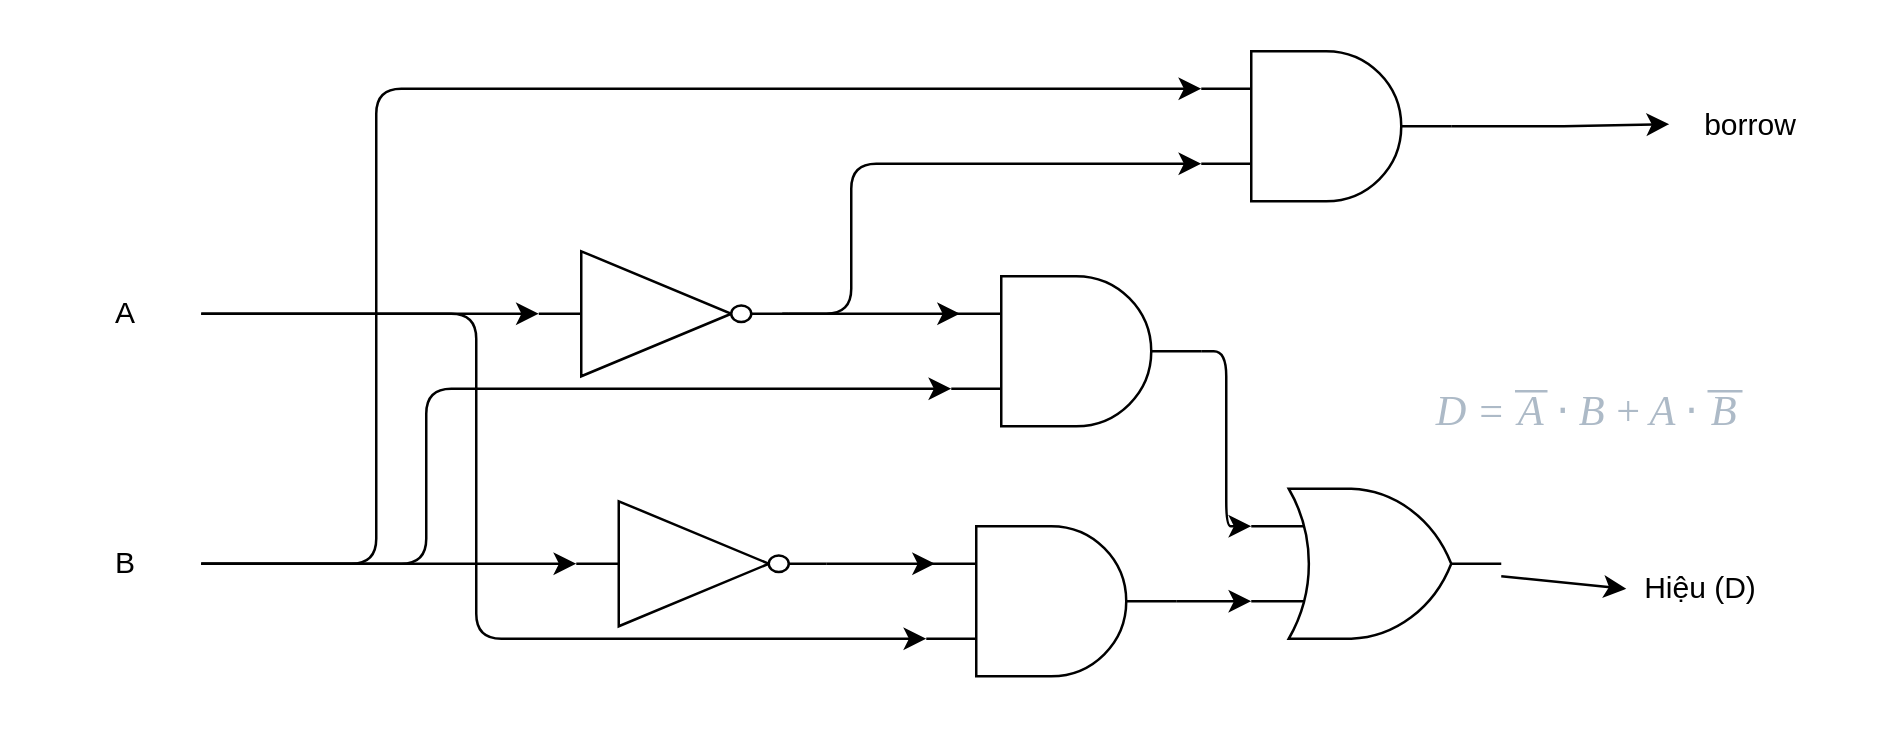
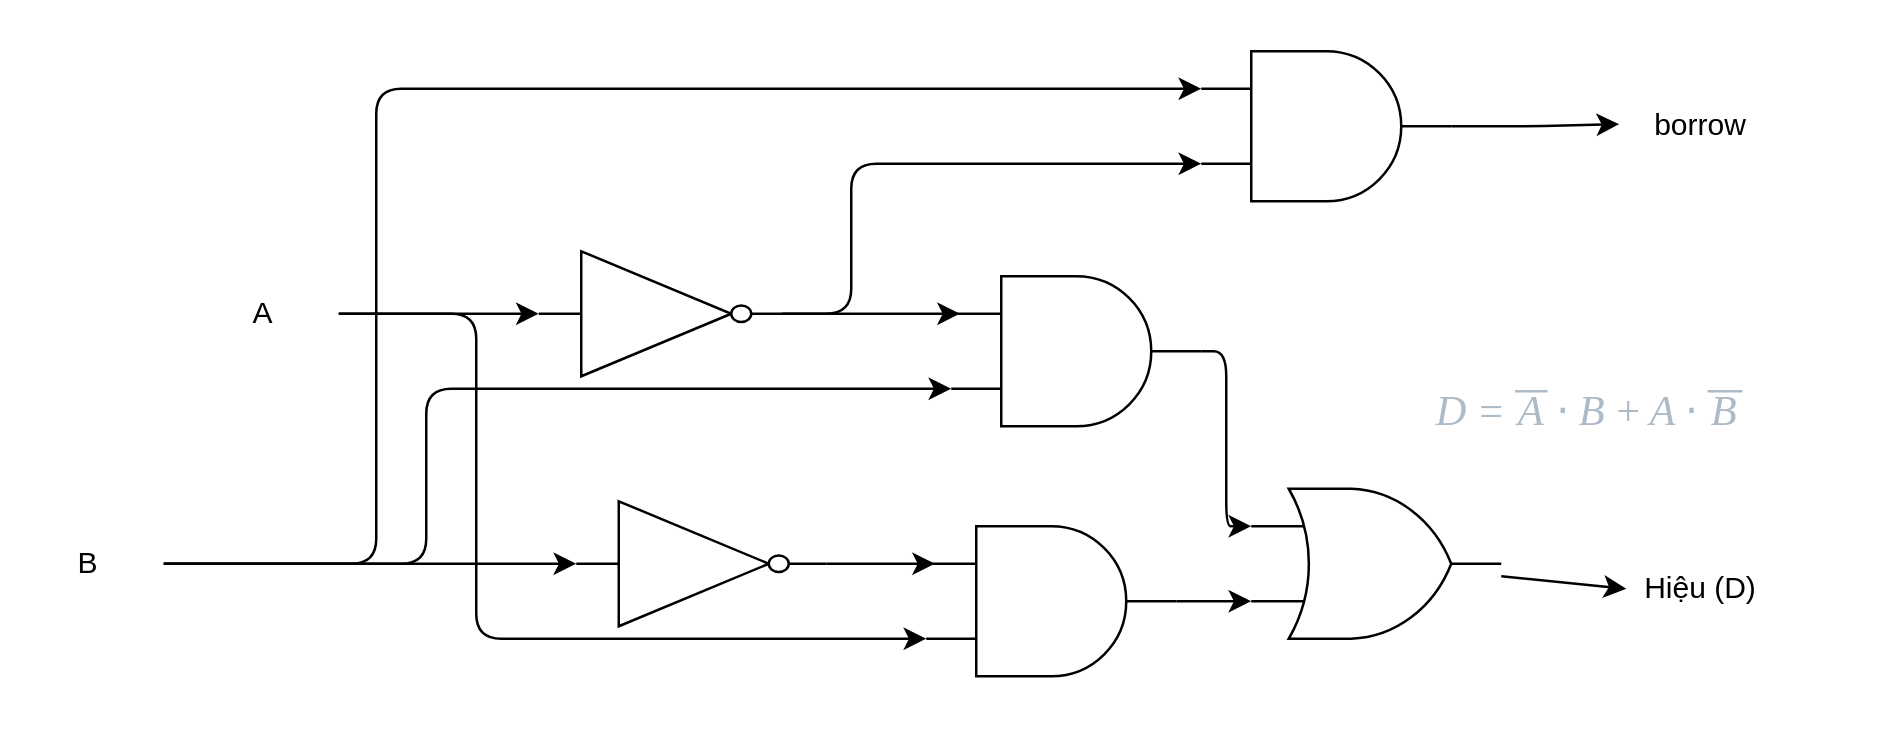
node "borrow": moved (1751, 126) -> (1701, 126)
node "A": moved (126, 314) -> (264, 314)
node "B": moved (126, 564) -> (89, 564)
